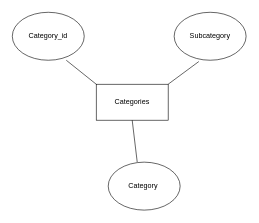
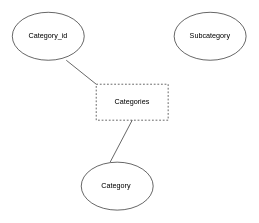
edge "Subcategory" -- "Categories": removed
node "Categories": style solid -> dashed
node "Category": moved (144, 186) -> (117, 186)
